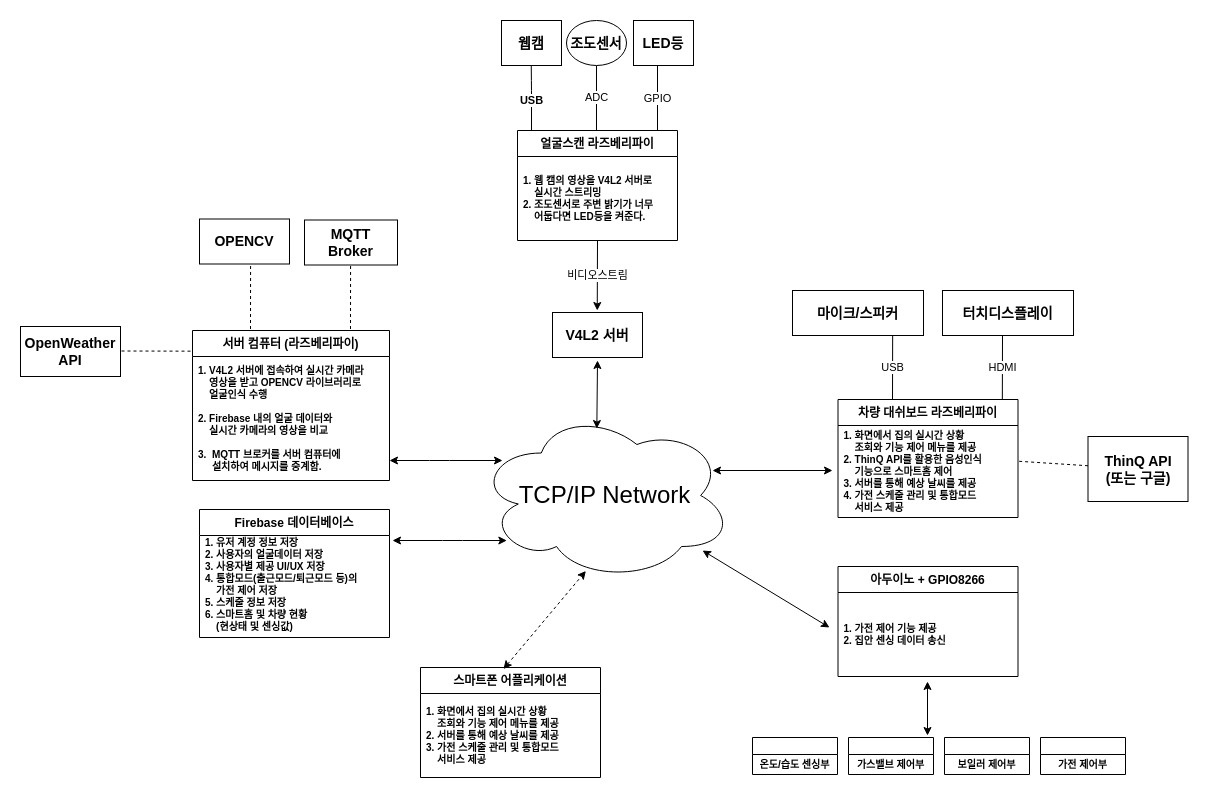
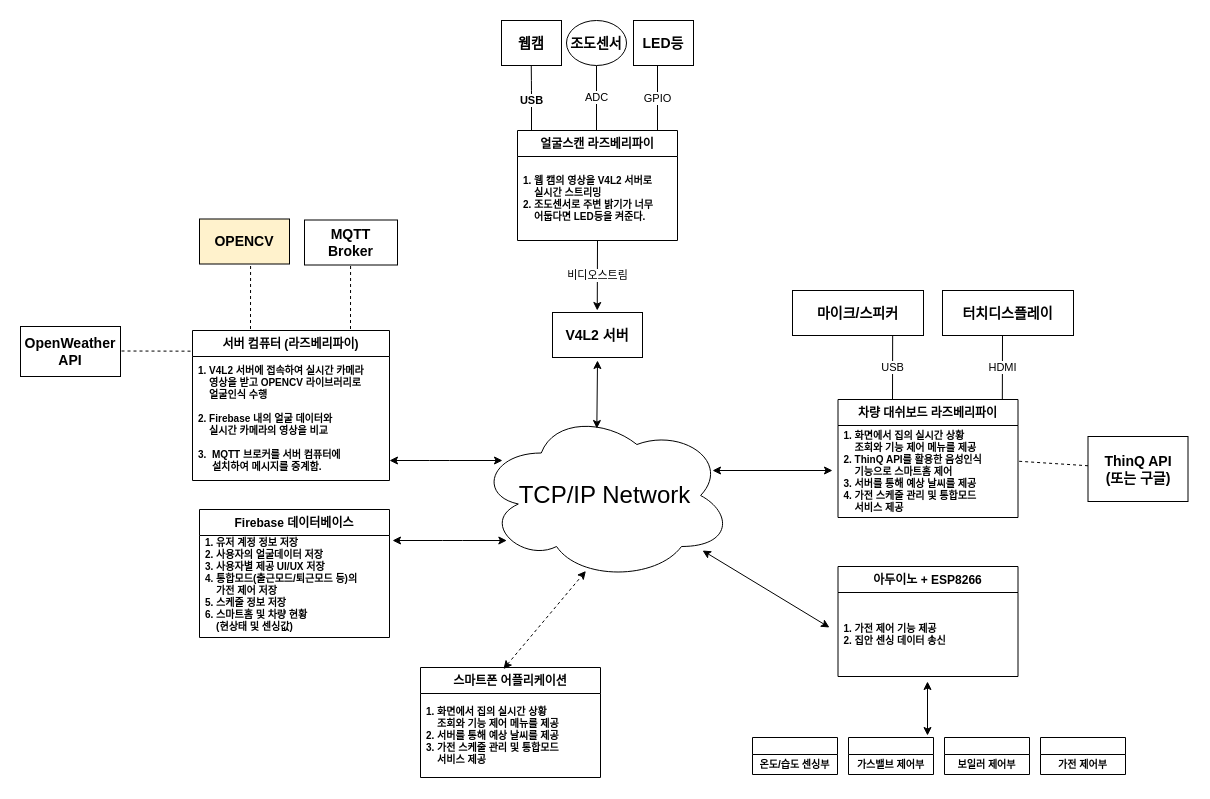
node "OPENCV": fillcolor #ffffff -> #fff2cc
node "아두이노 + GPIO8266": label "아두이노 + GPIO8266" -> "아두이노 + ESP8266"
